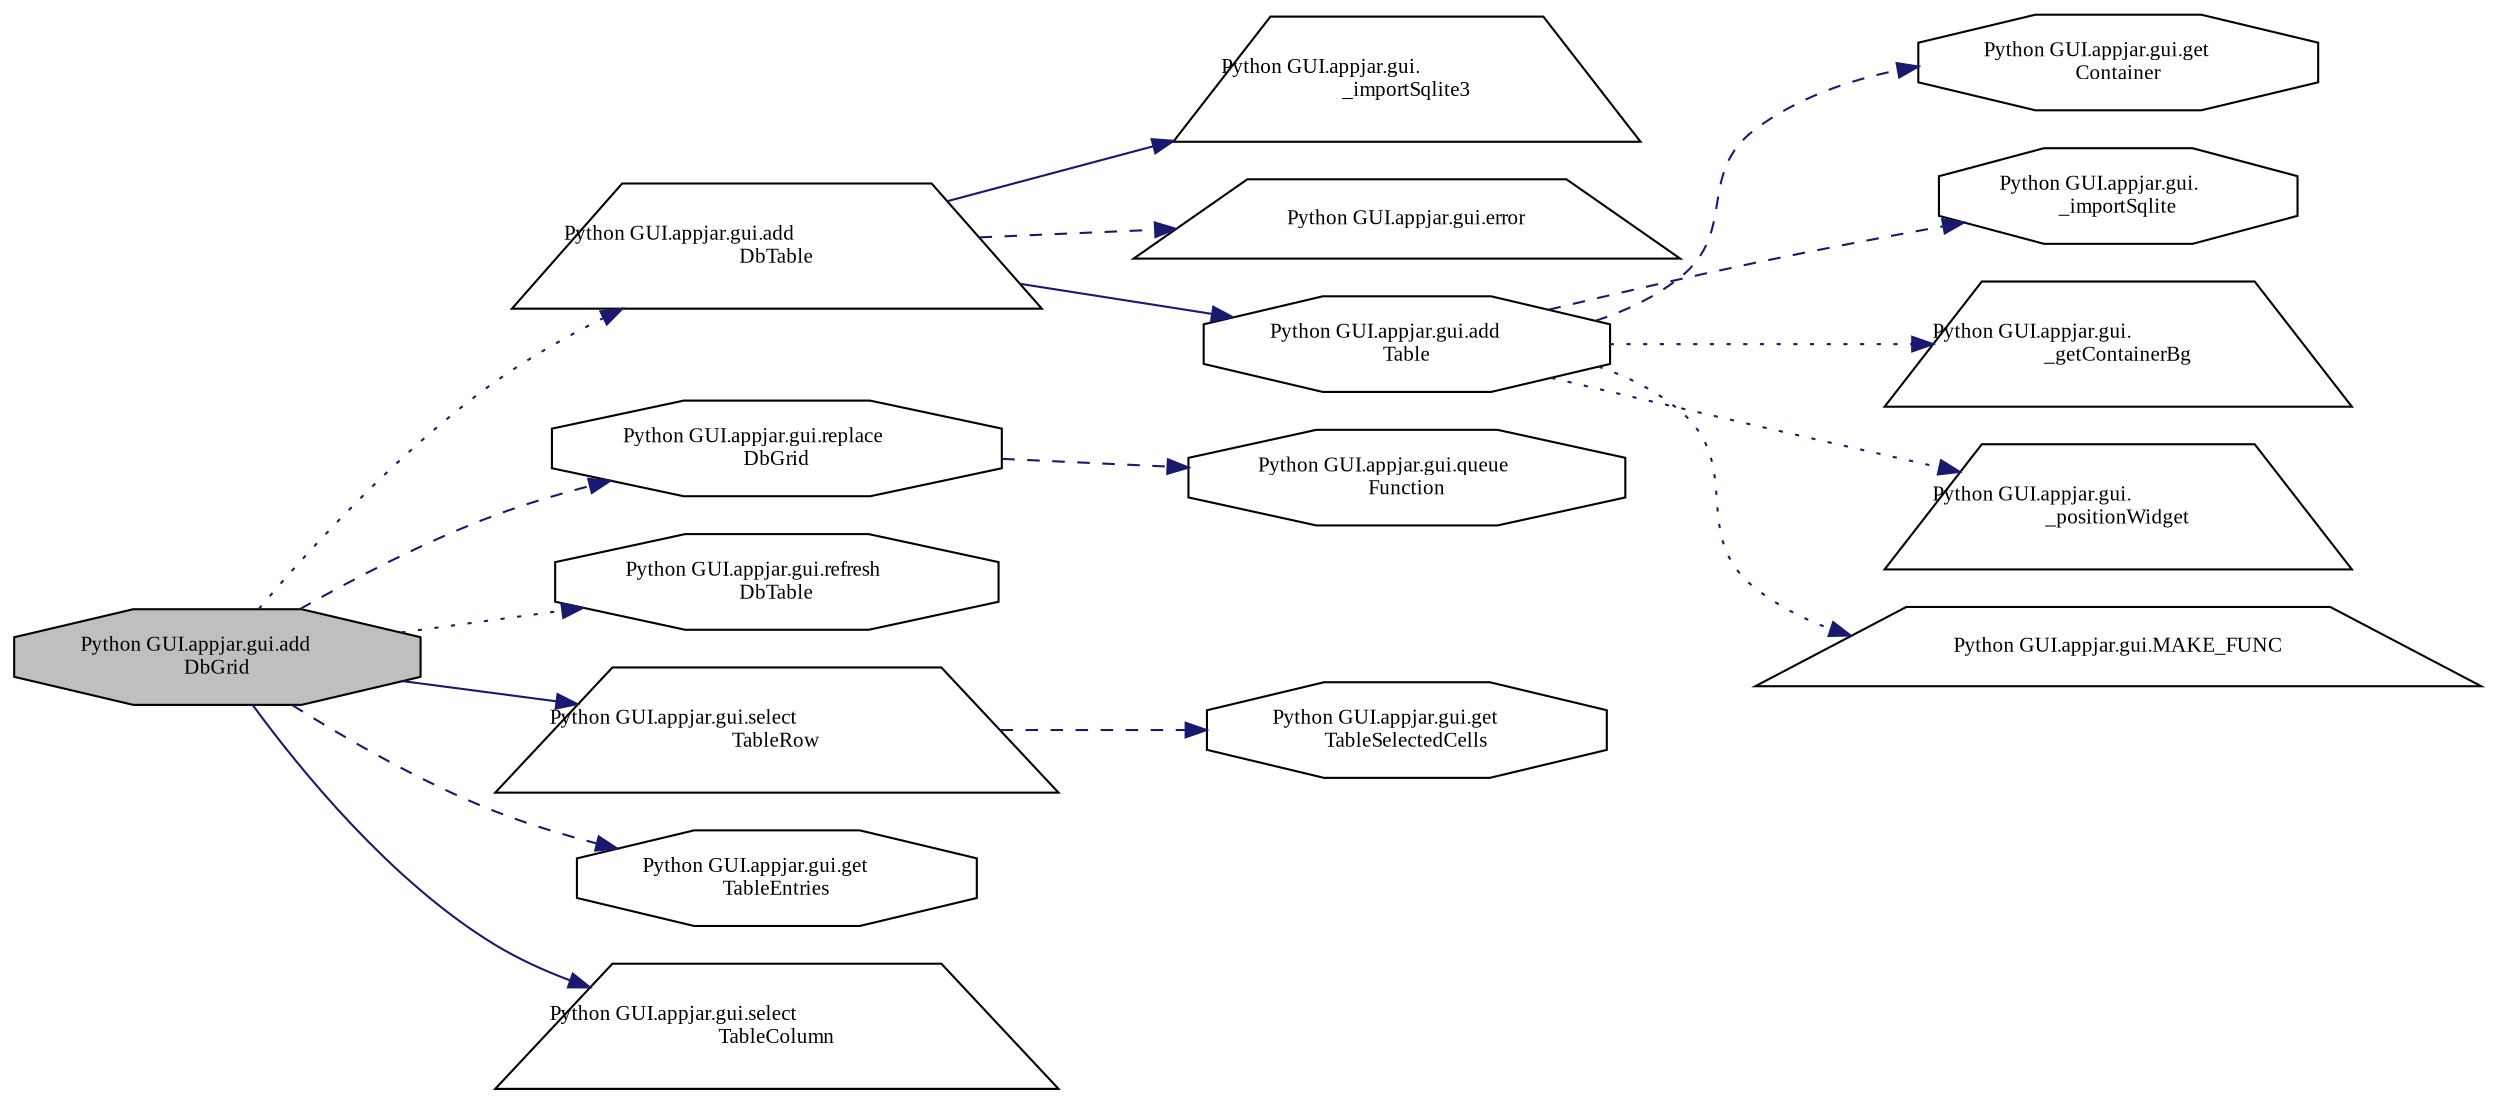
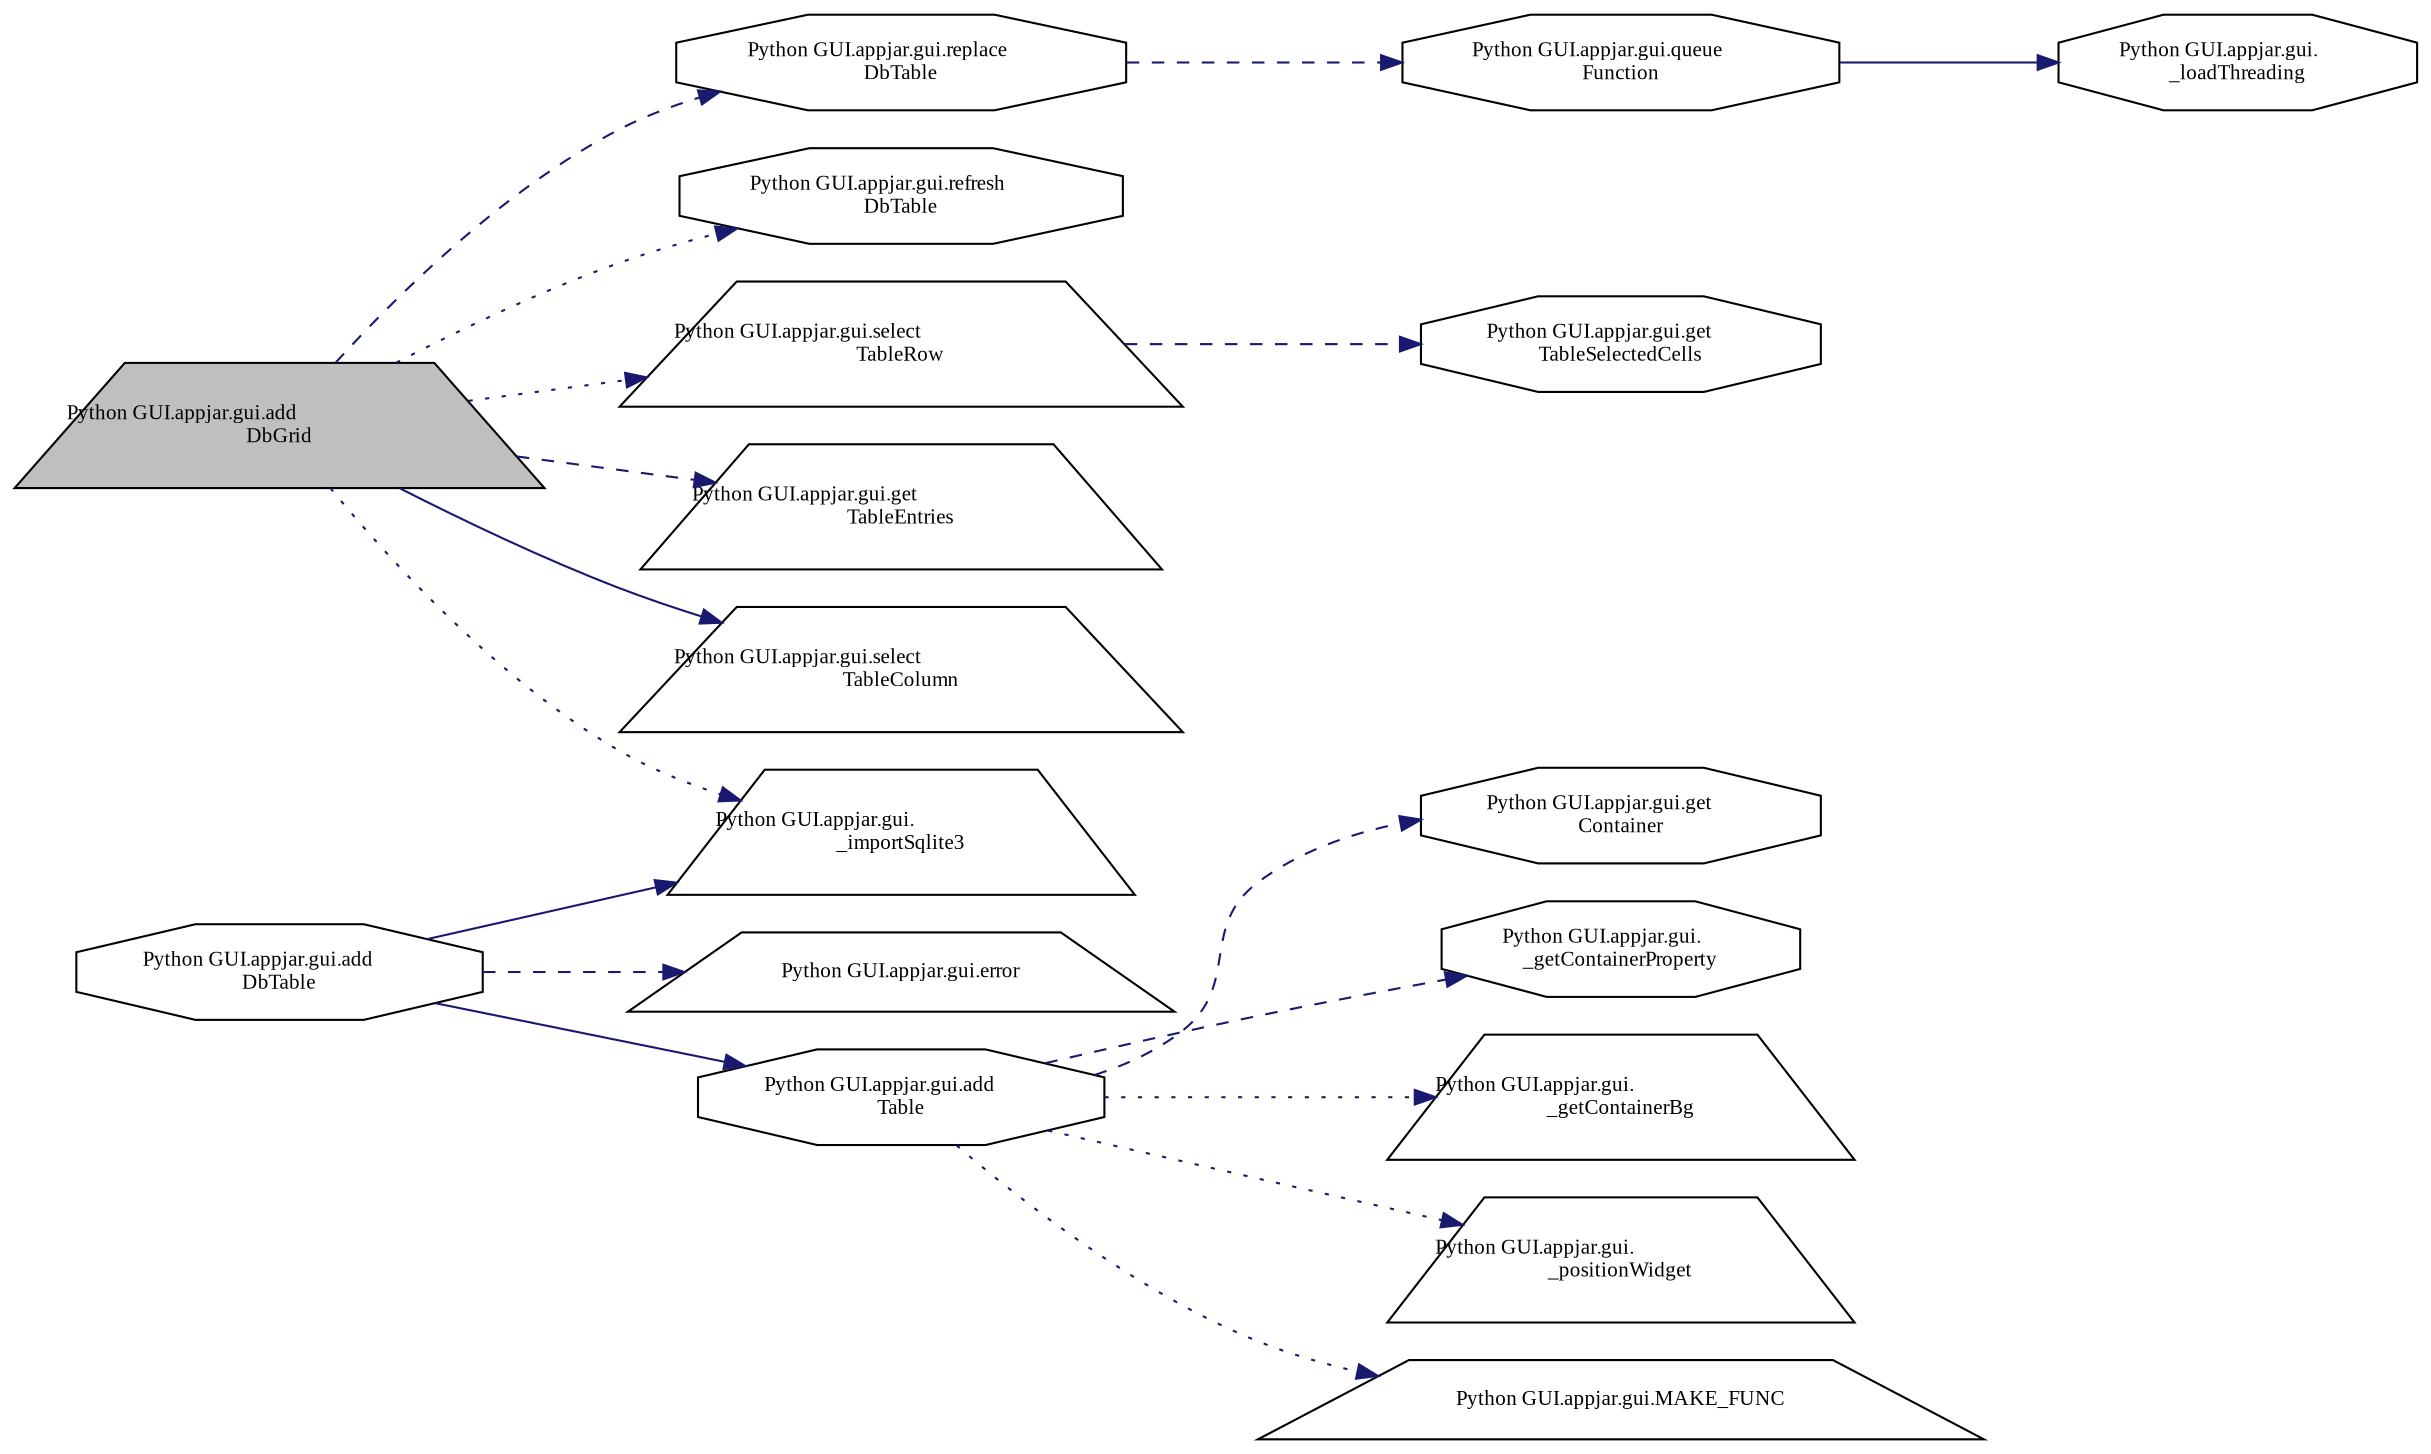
node "Python GUI.appjar.gui. _loadThreading": added
node "Python GUI.appjar.gui. _importSqlite": label "Python GUI.appjar.gui. _importSqlite" -> "Python GUI.appjar.gui. _getContainerProperty"
node "Python GUI.appjar.gui.add DbTable": shape trapezium -> octagon
edge "Python GUI.appjar.gui.add DbGrid" -> "Python GUI.appjar.gui.add DbTable": now "Python GUI.appjar.gui.add DbGrid" -> "Python GUI.appjar.gui. _importSqlite3"
node "Python GUI.appjar.gui.replace DbGrid": label "Python GUI.appjar.gui.replace DbGrid" -> "Python GUI.appjar.gui.replace DbTable"
node "Python GUI.appjar.gui.add DbGrid": shape octagon -> trapezium
edge "Python GUI.appjar.gui.add DbGrid" -> "Python GUI.appjar.gui.select TableRow": style solid -> dotted
node "Python GUI.appjar.gui.get TableEntries": shape octagon -> trapezium
